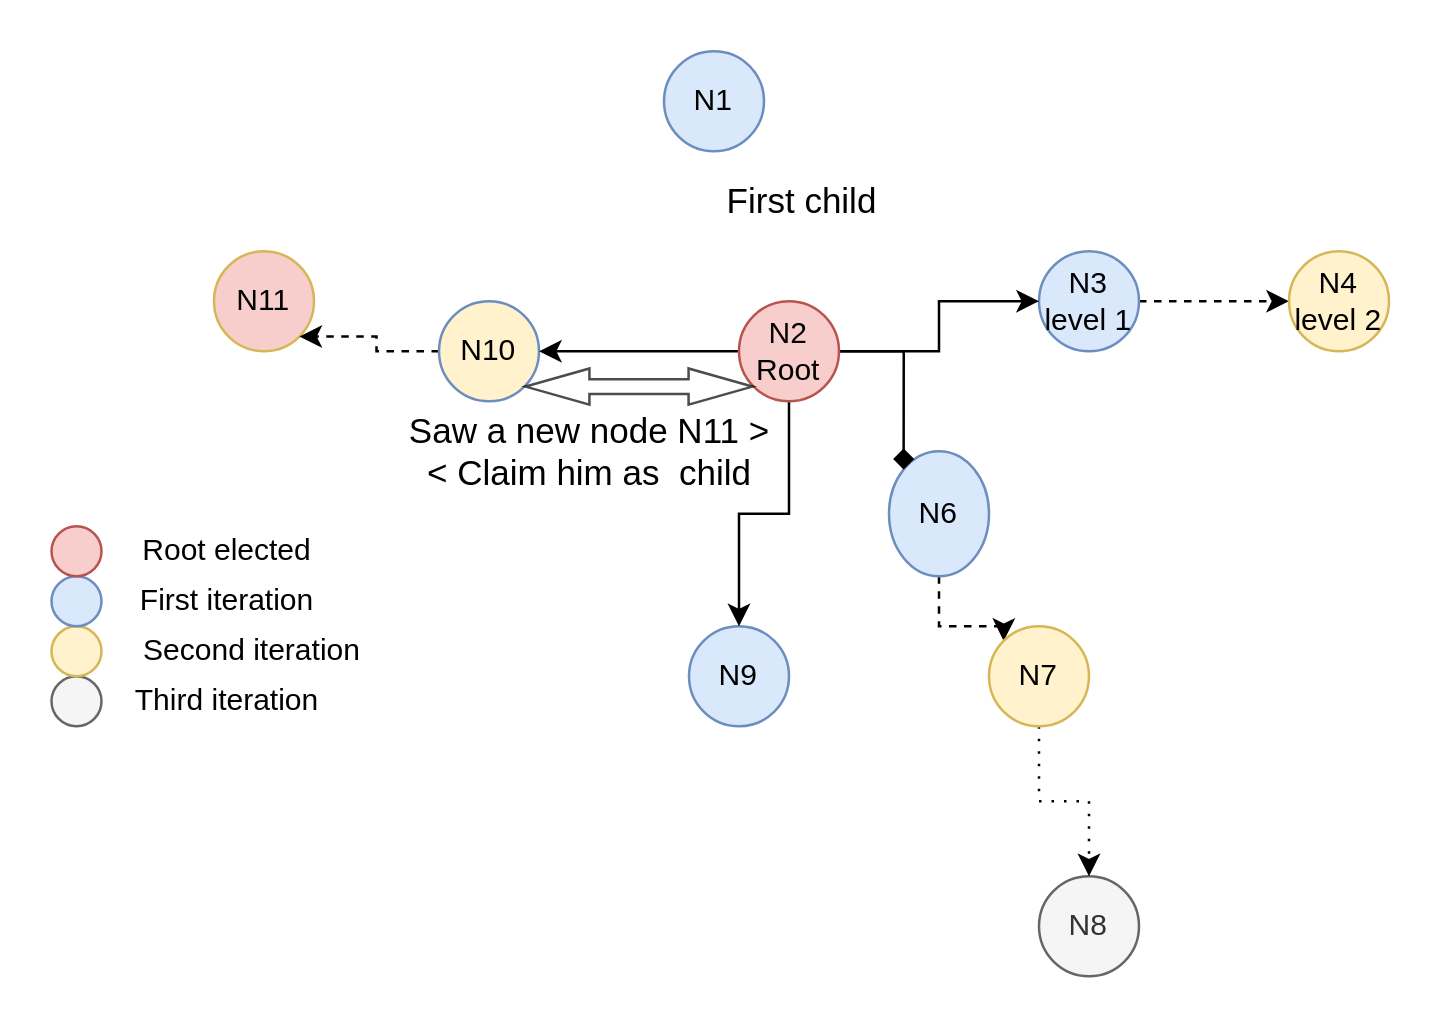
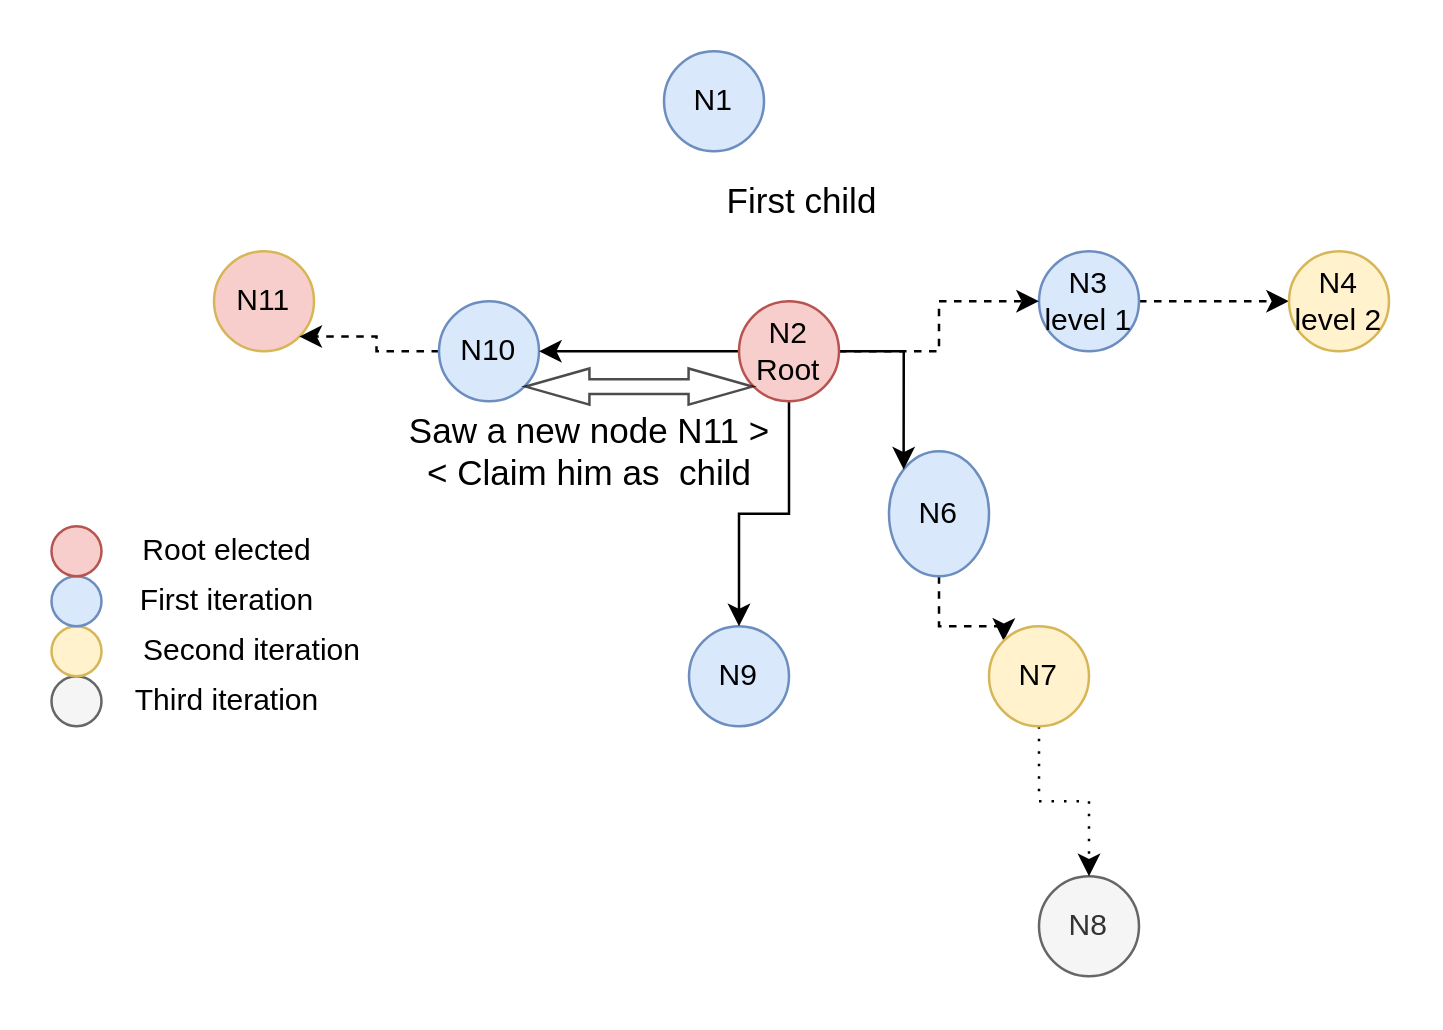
edge "N2 Root" -> "N3 level 1": style solid -> dashed
node "N10": fillcolor #fff2cc -> #dae8fc
edge "N2 Root" -> "N6": arrowhead diamond -> classic
